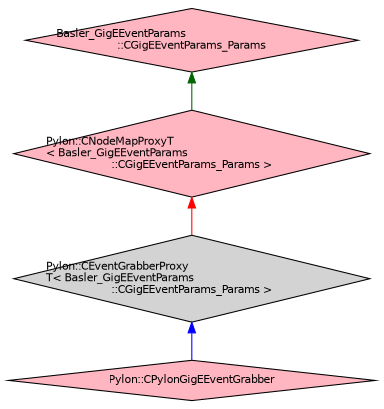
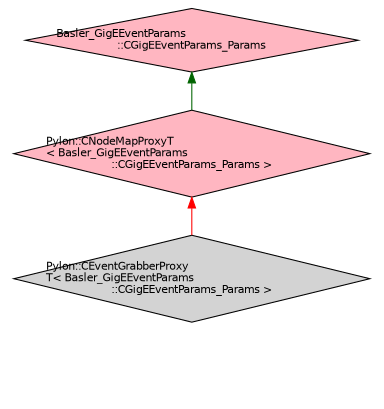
node "Pylon::CPylonGigEEventGrabber": removed
